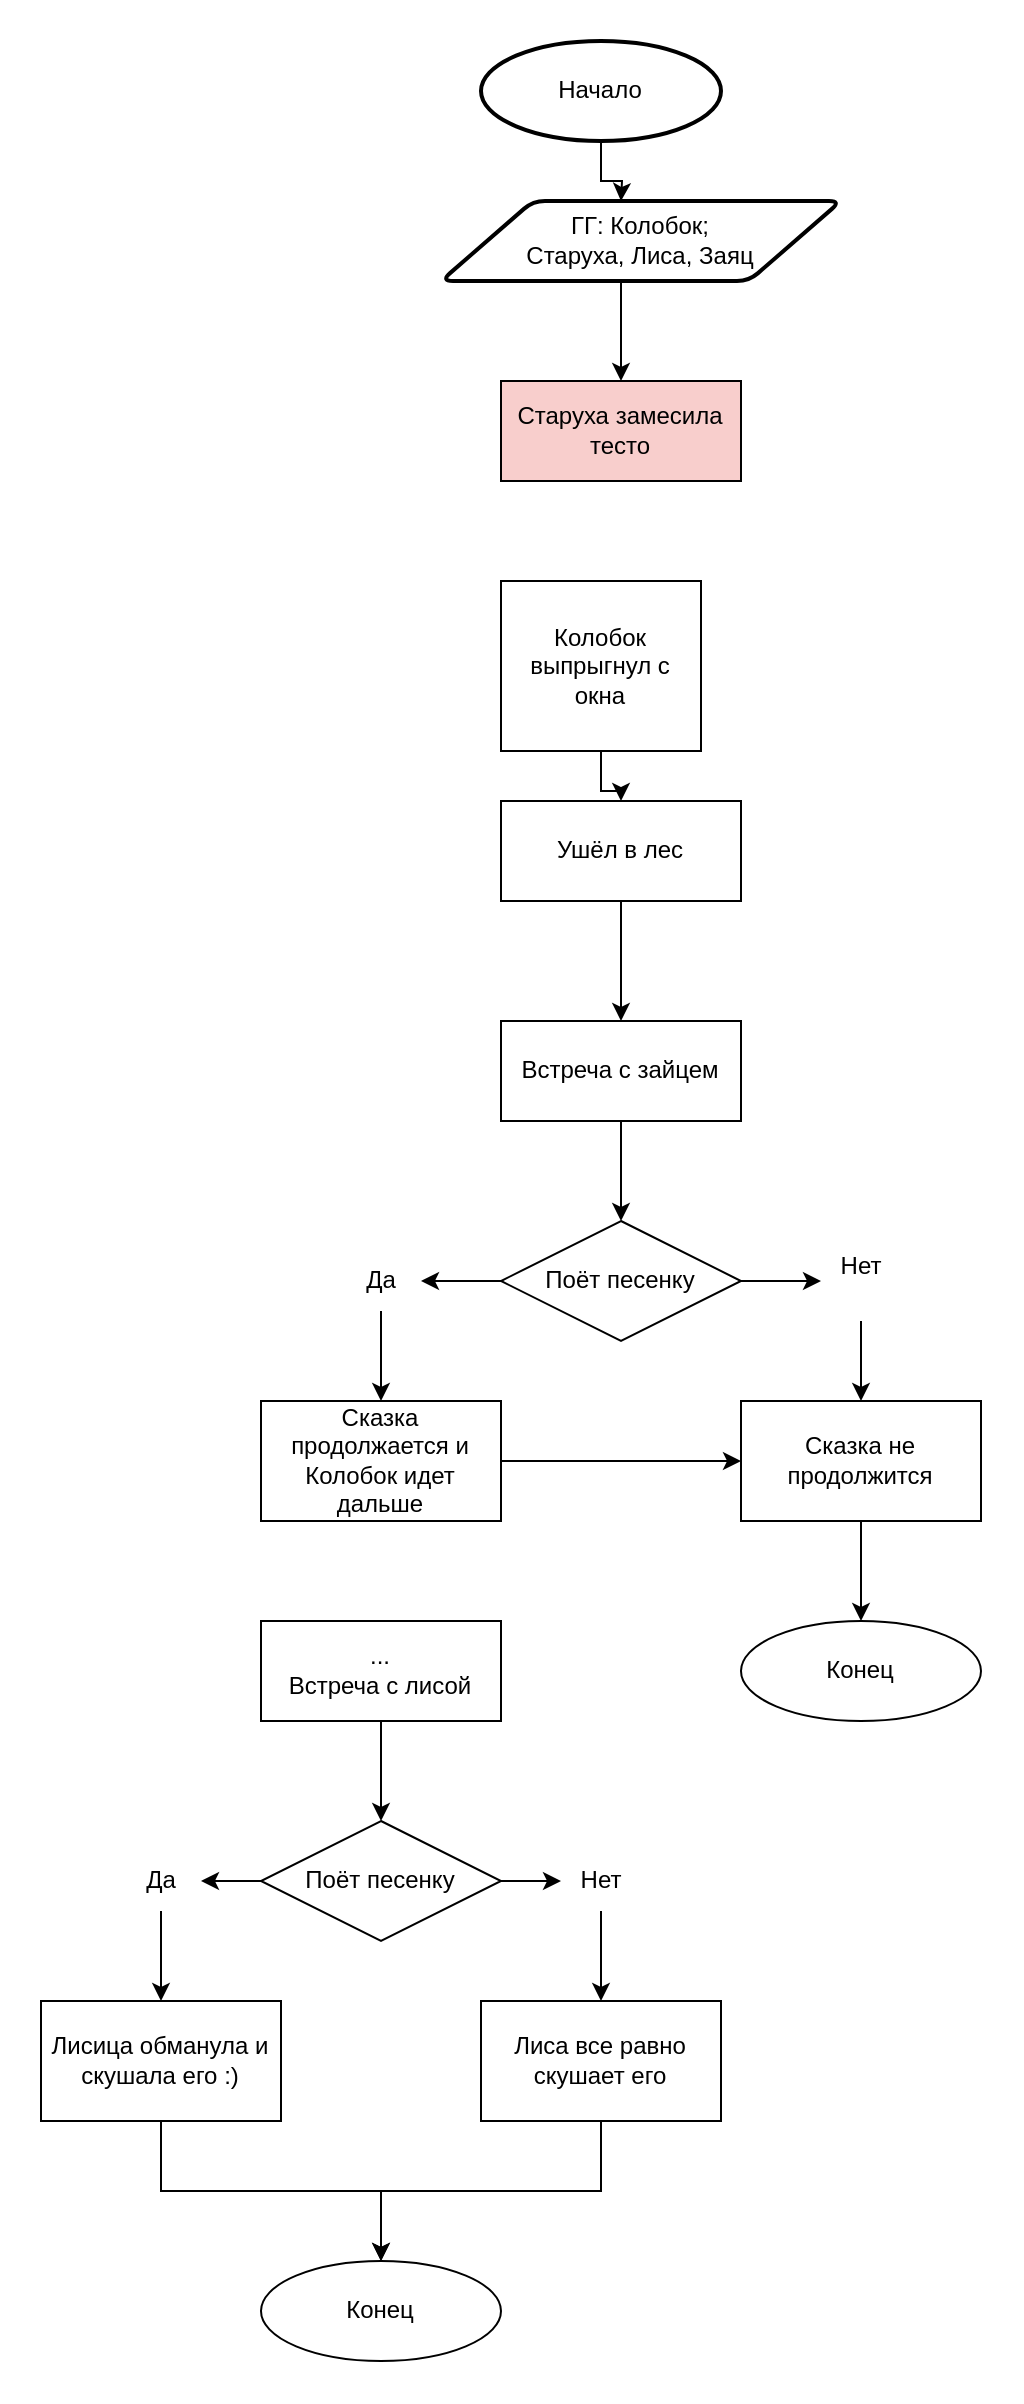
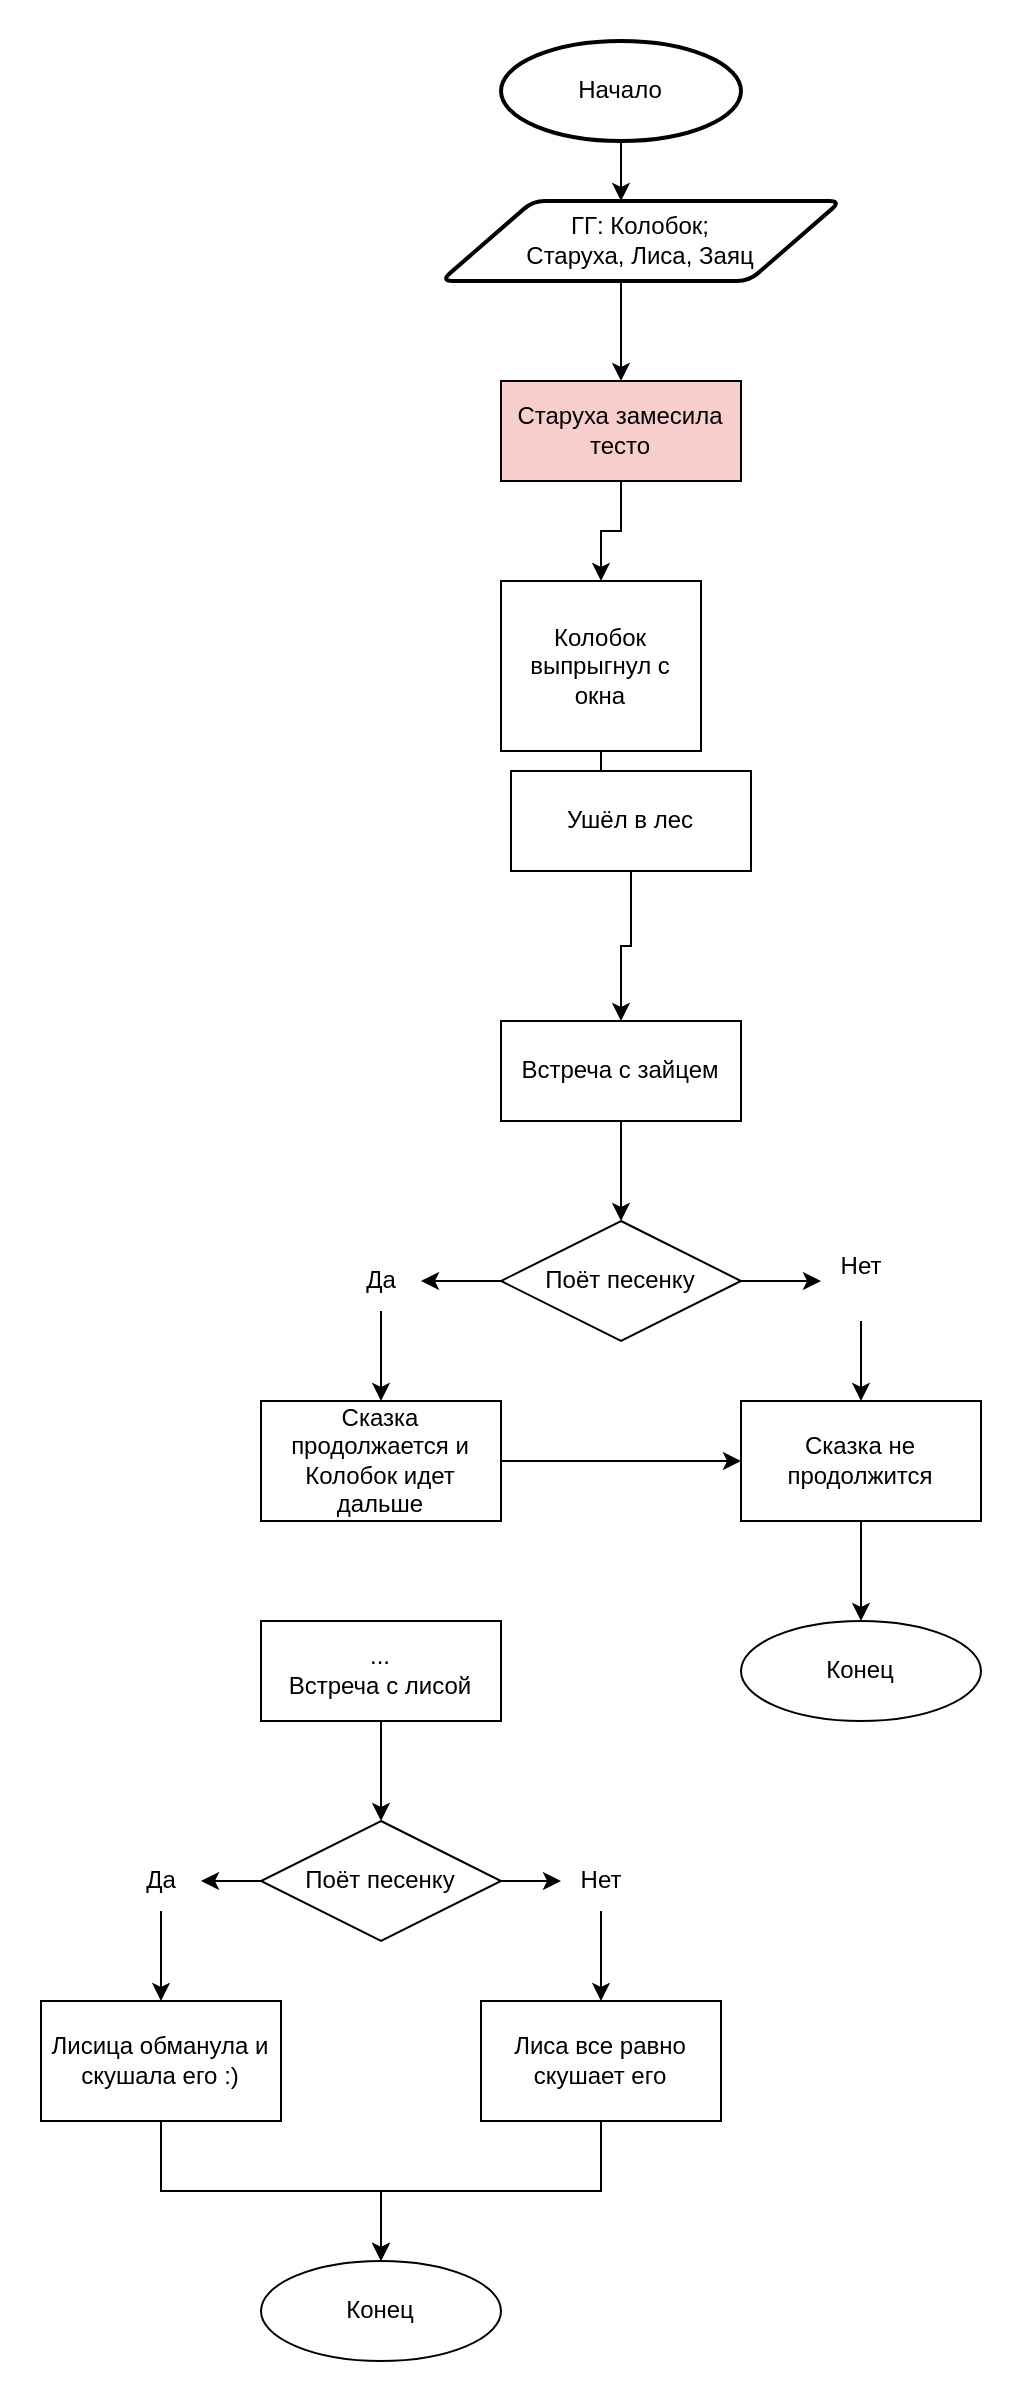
node "Начало": moved (601, 91) -> (621, 91)
edge "Старуха замесила тесто" -> "Колобок выпрыгнул с окна": added
node "Ушёл в лес": moved (621, 851) -> (631, 821)
